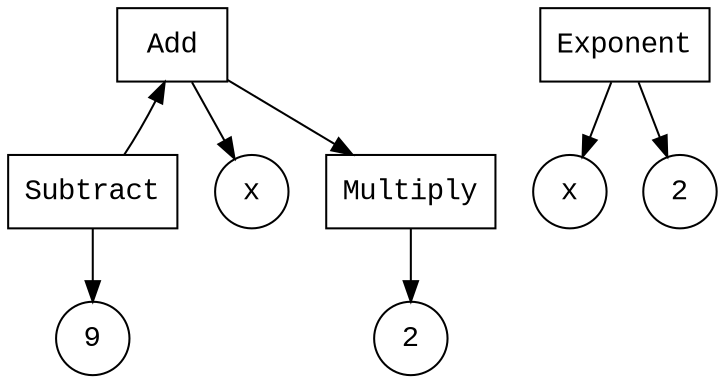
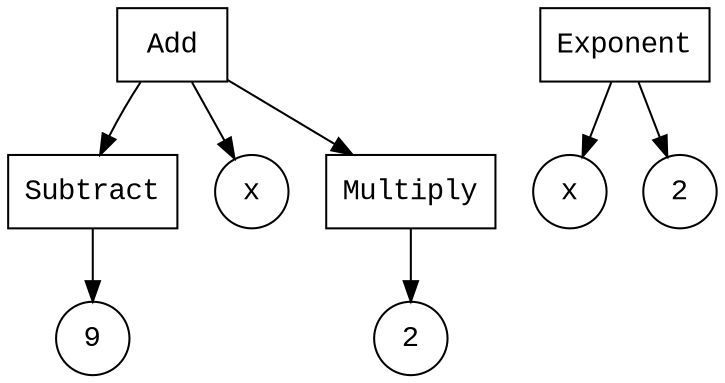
edge "Subtract" -> "Add": reversed
